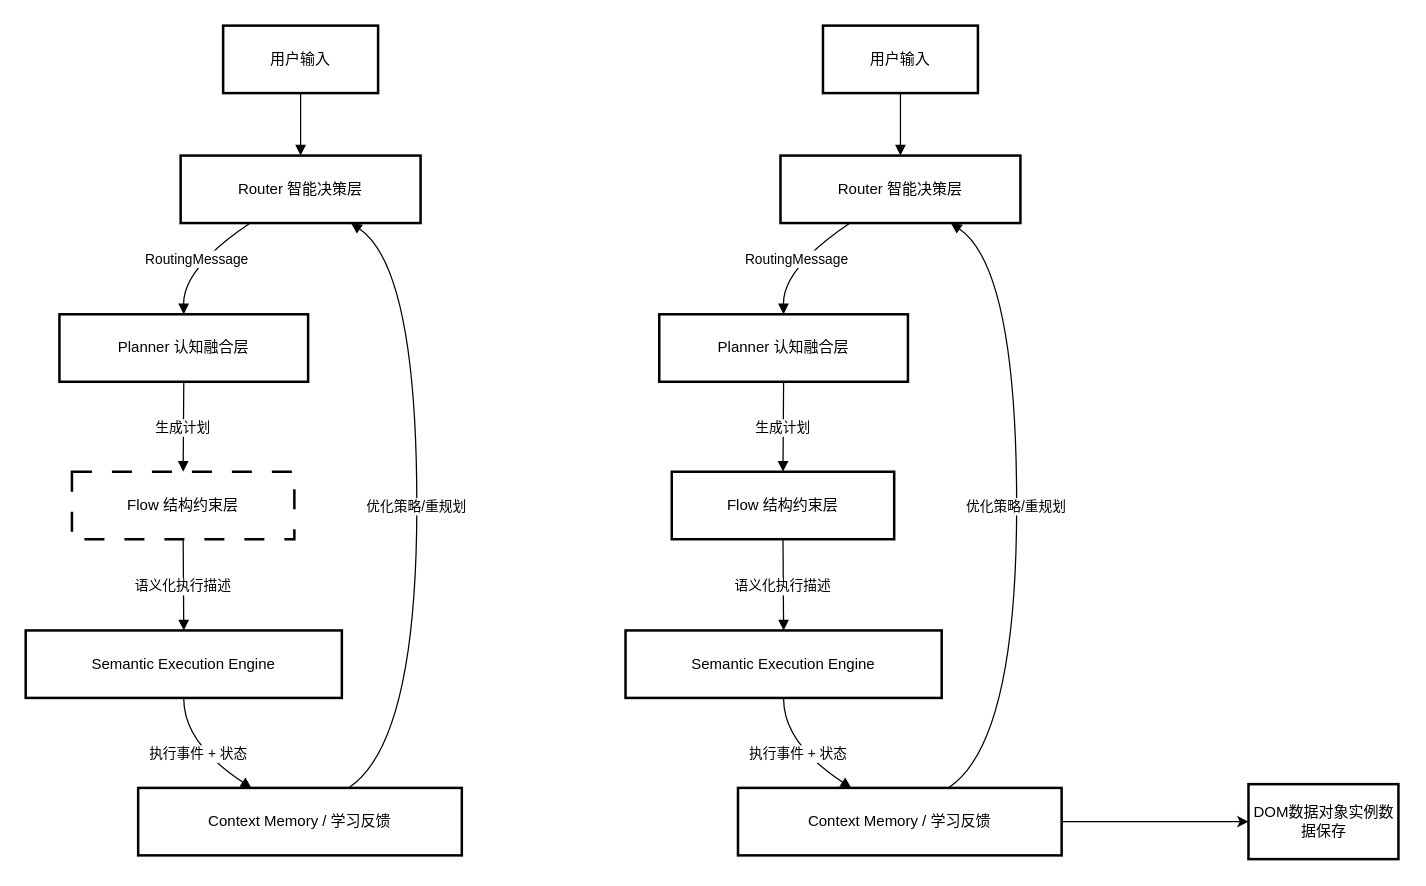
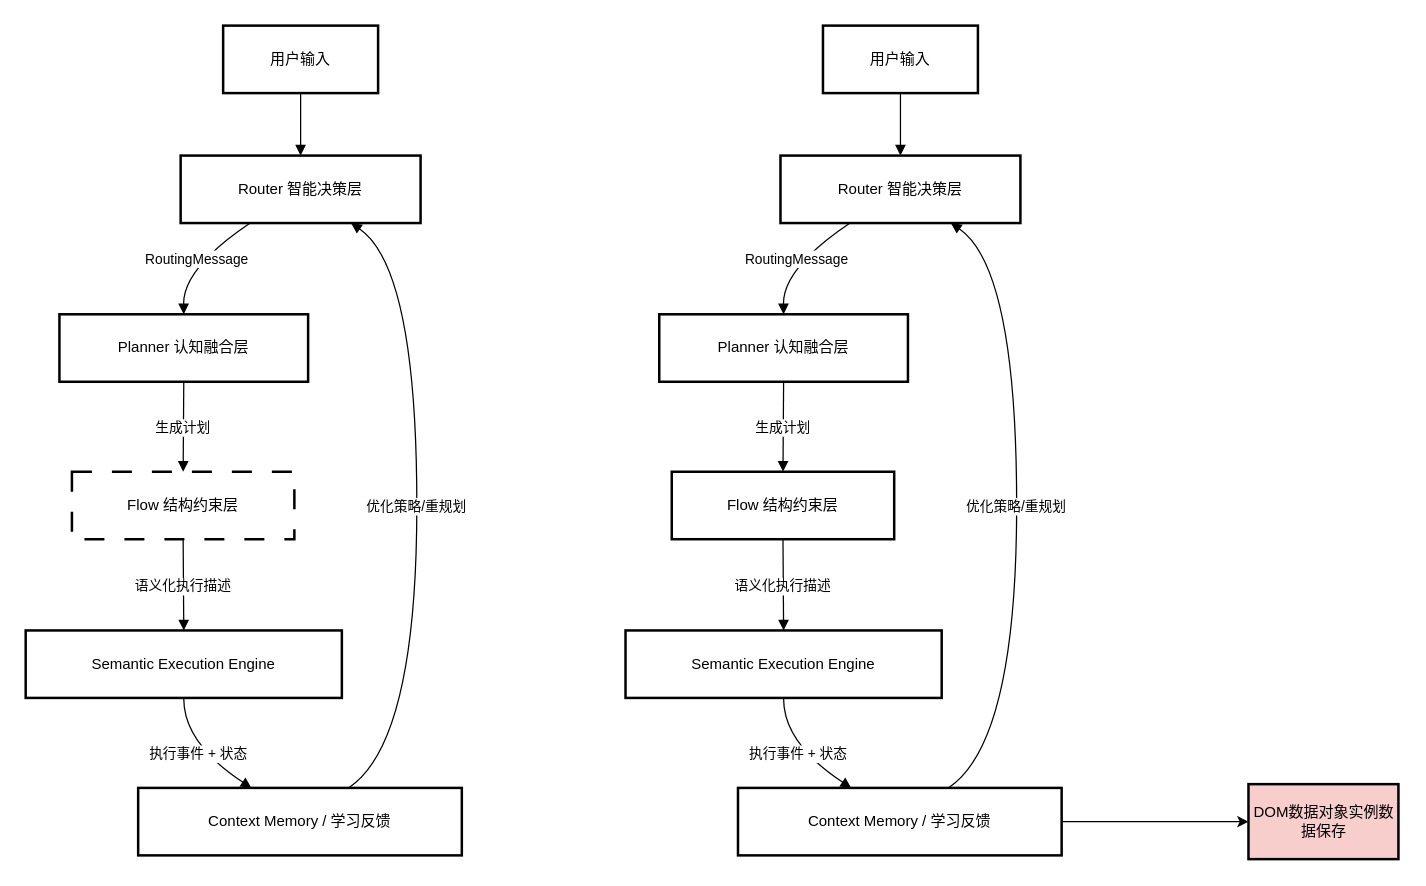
node "DOM数据对象实例数据保存": fillcolor #ffffff -> #f8cecc
